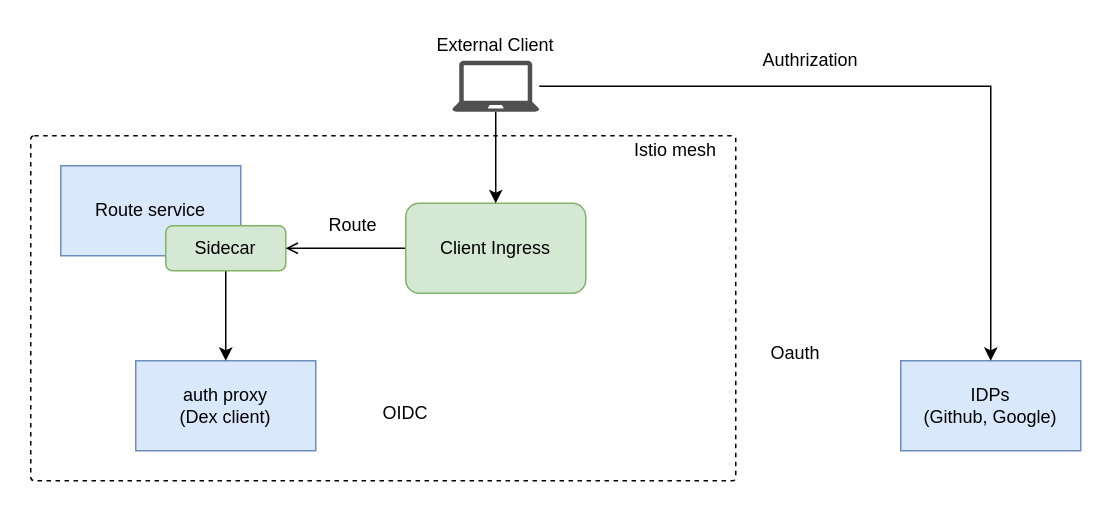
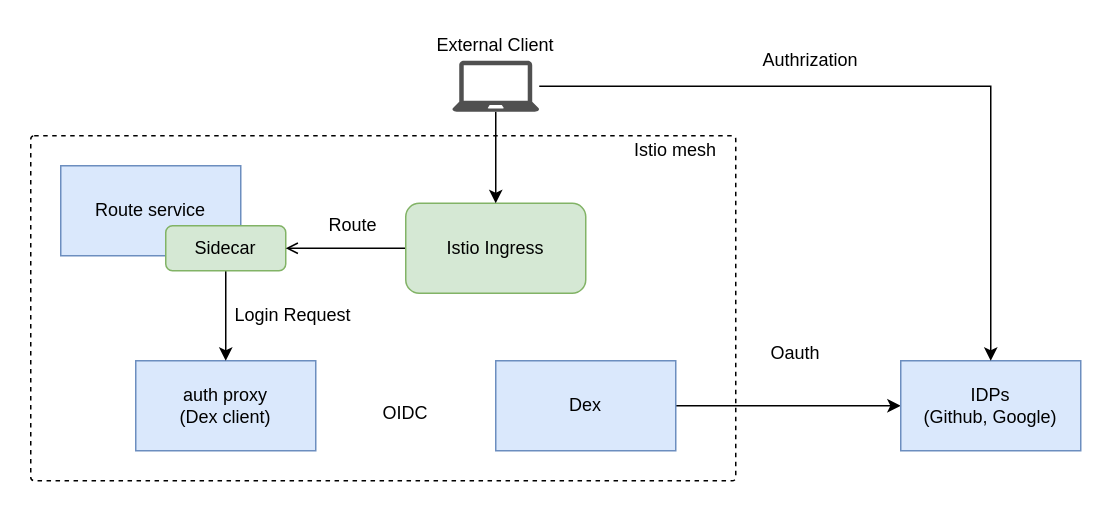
node "Client Ingress": label "Client Ingress" -> "Istio Ingress"
node "Login Request": added
node "Dex": added
edge "Dex" -> "IDPs (Github, Google)": added
